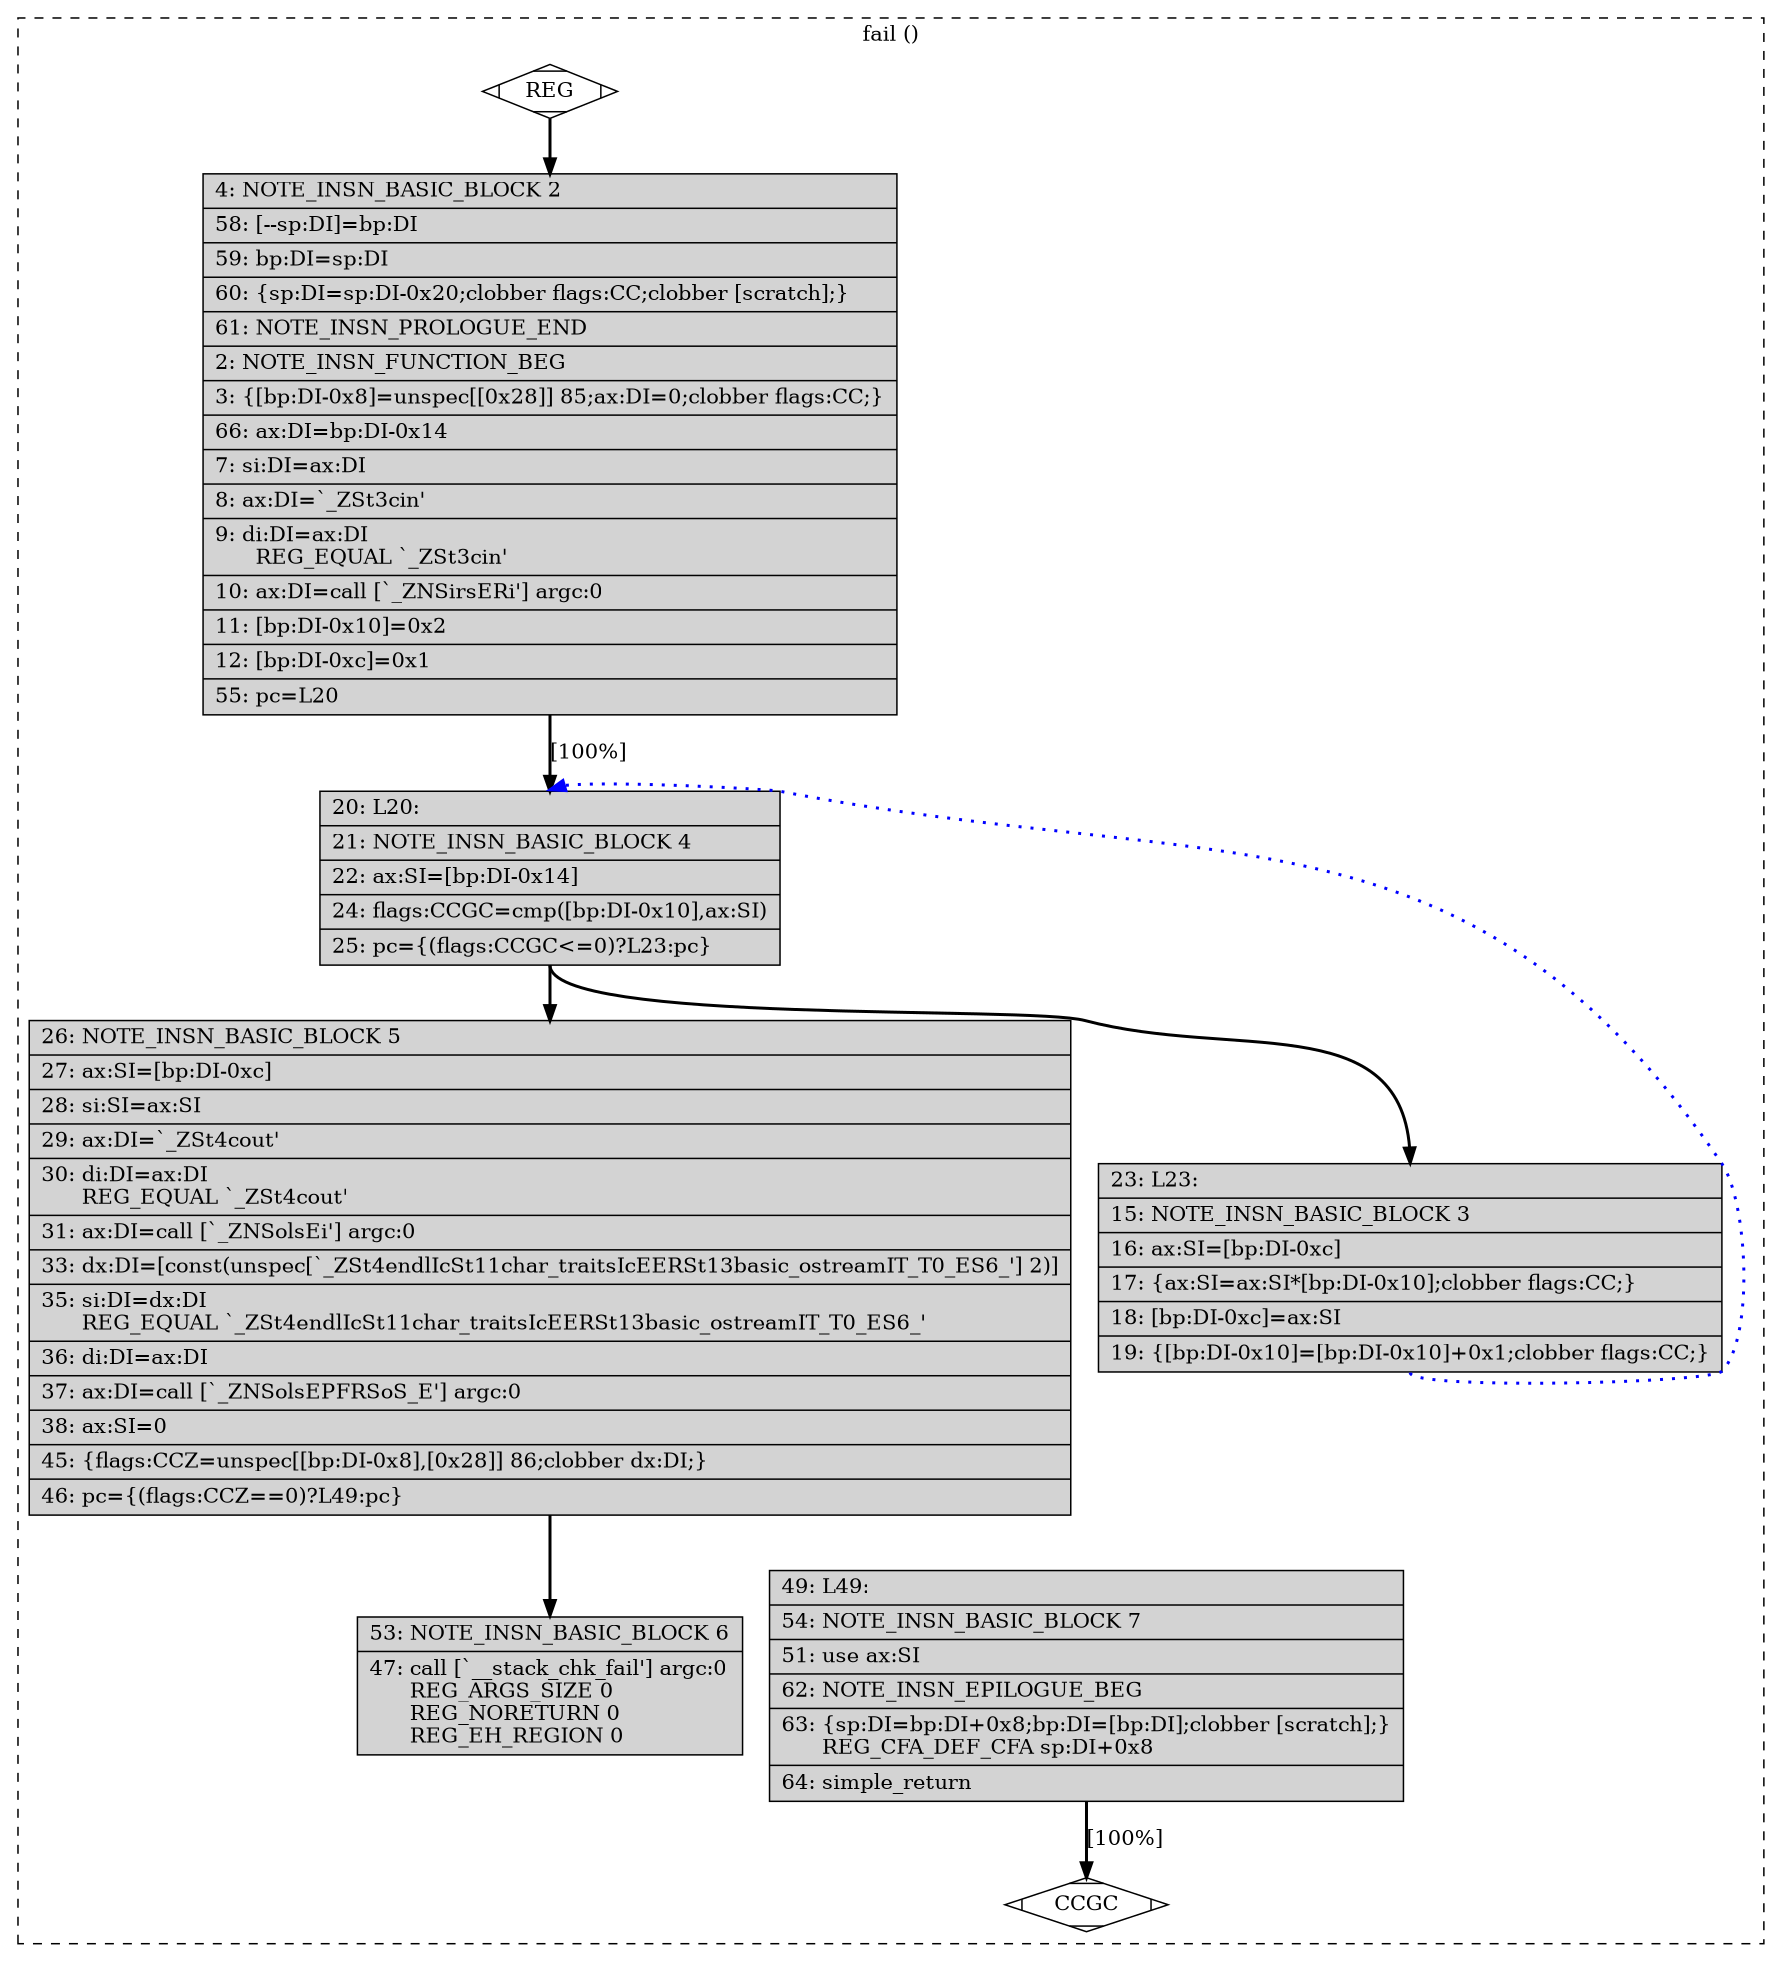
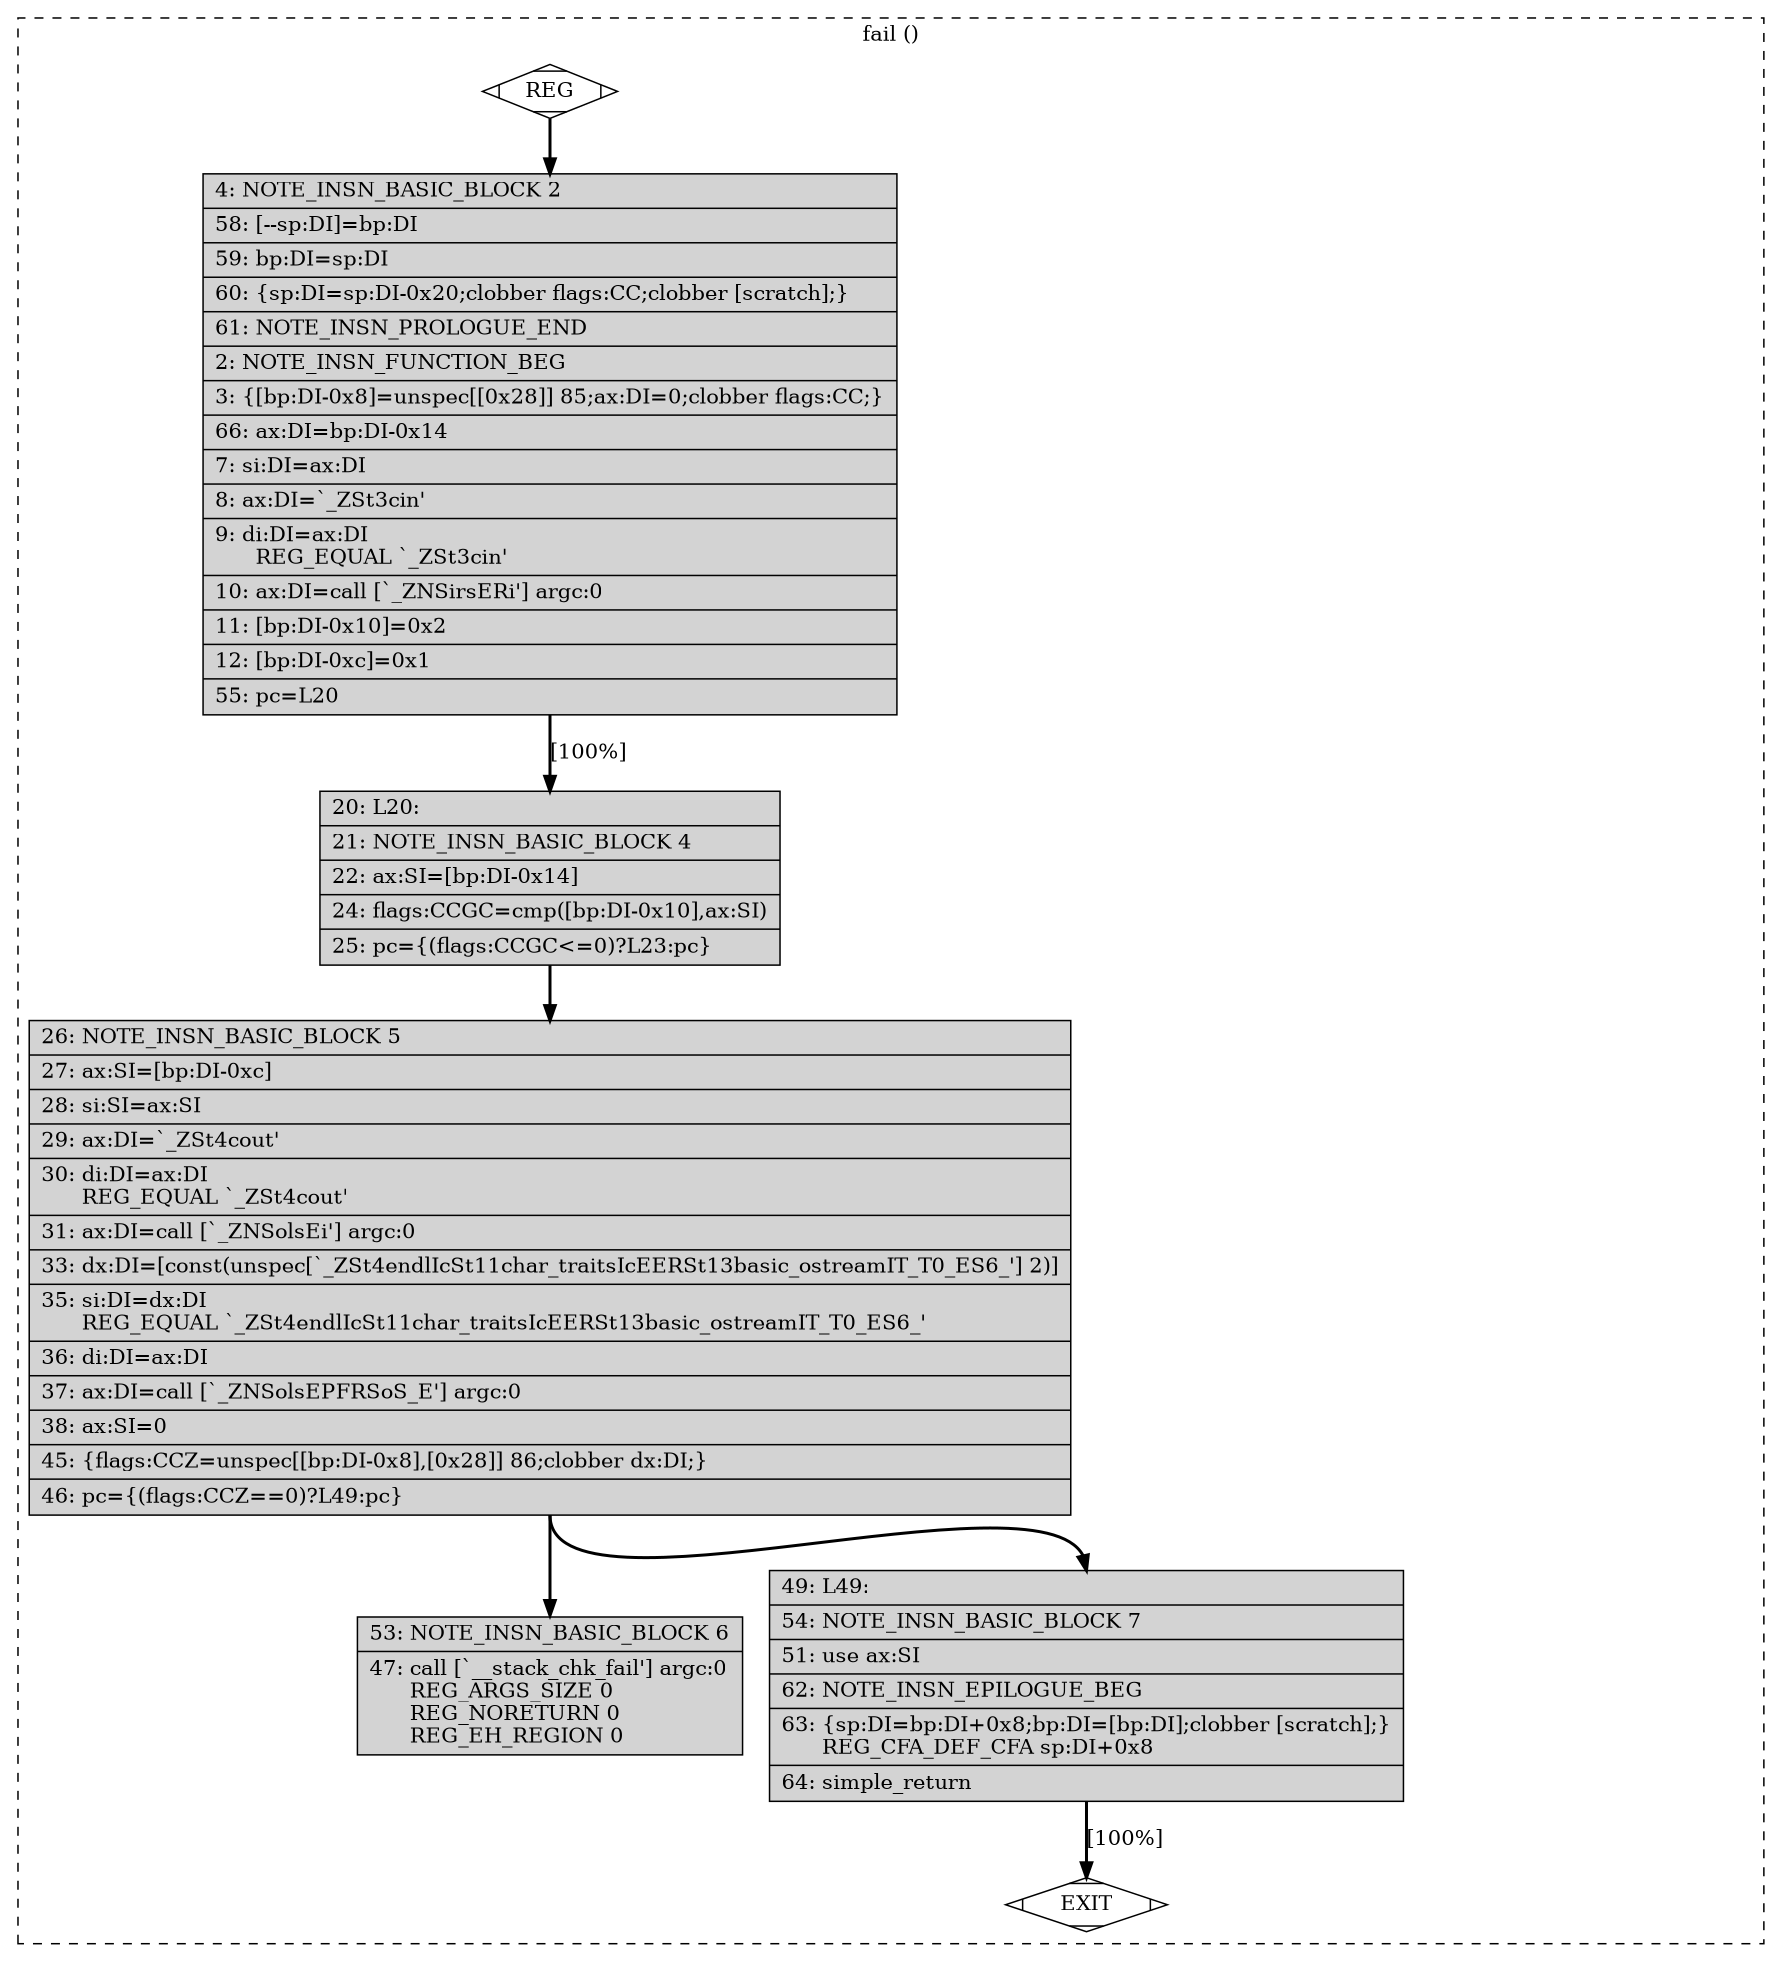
node "23: L23:": removed
edge "26: NOTE_INSN_BASIC_BLOCK 5" -> "49: L49:": added
node "CCGC": label "CCGC" -> "EXIT"
